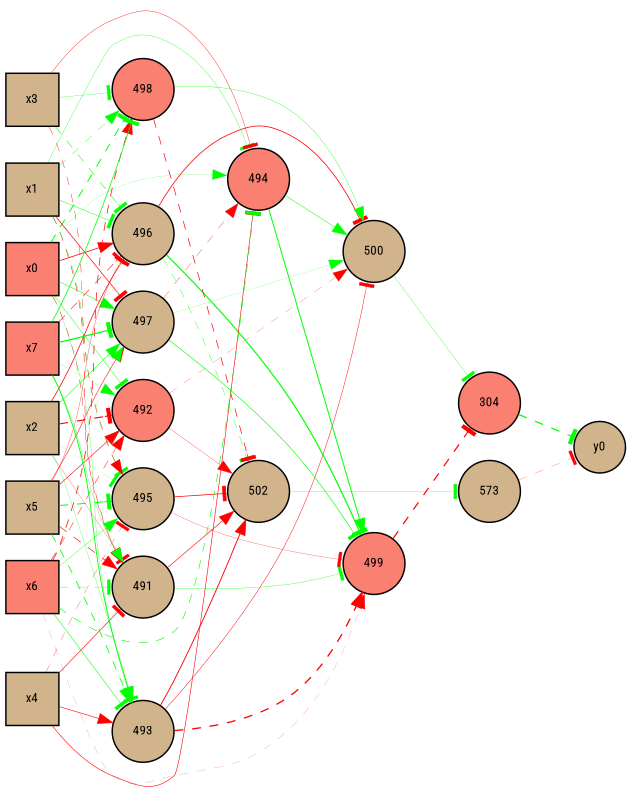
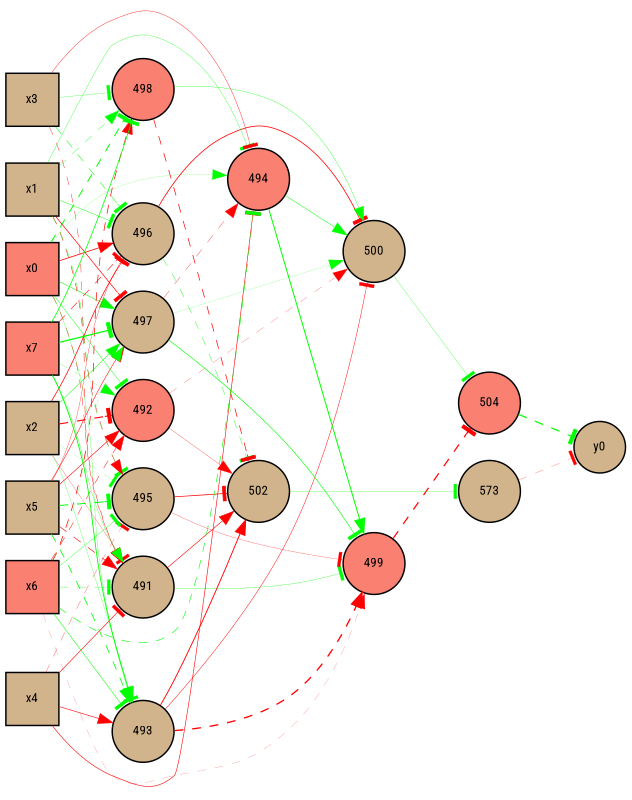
edge "496" -> "499": removed
node "304": label "304" -> "504"
edge "x6" -> "495": arrowhead normal -> tee
